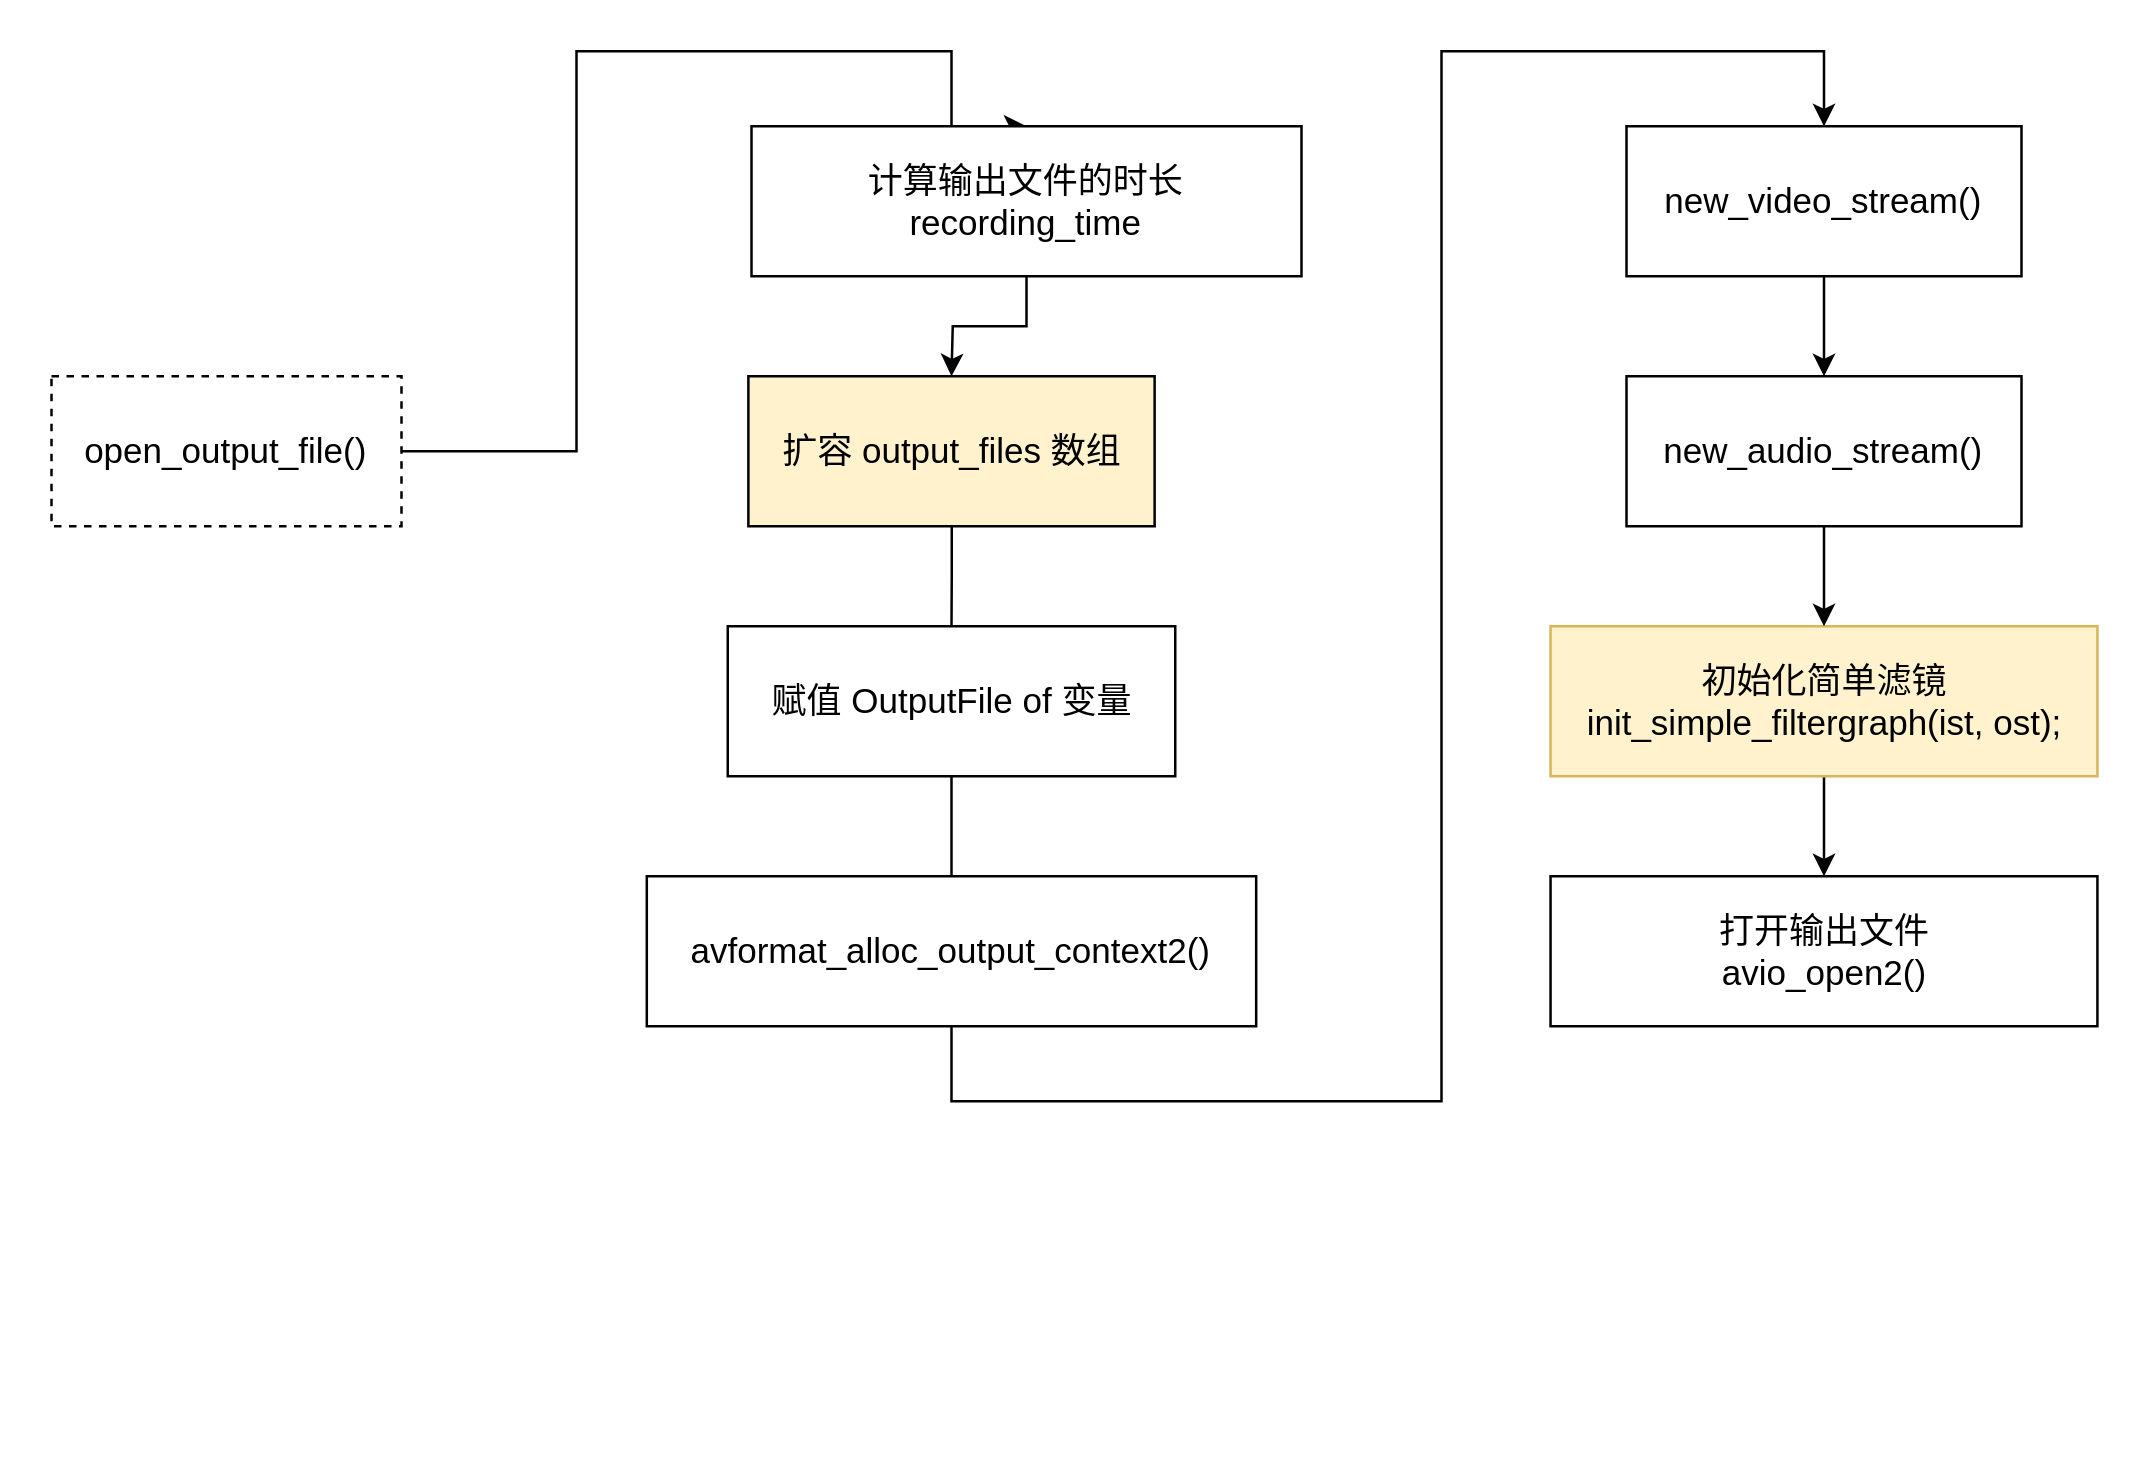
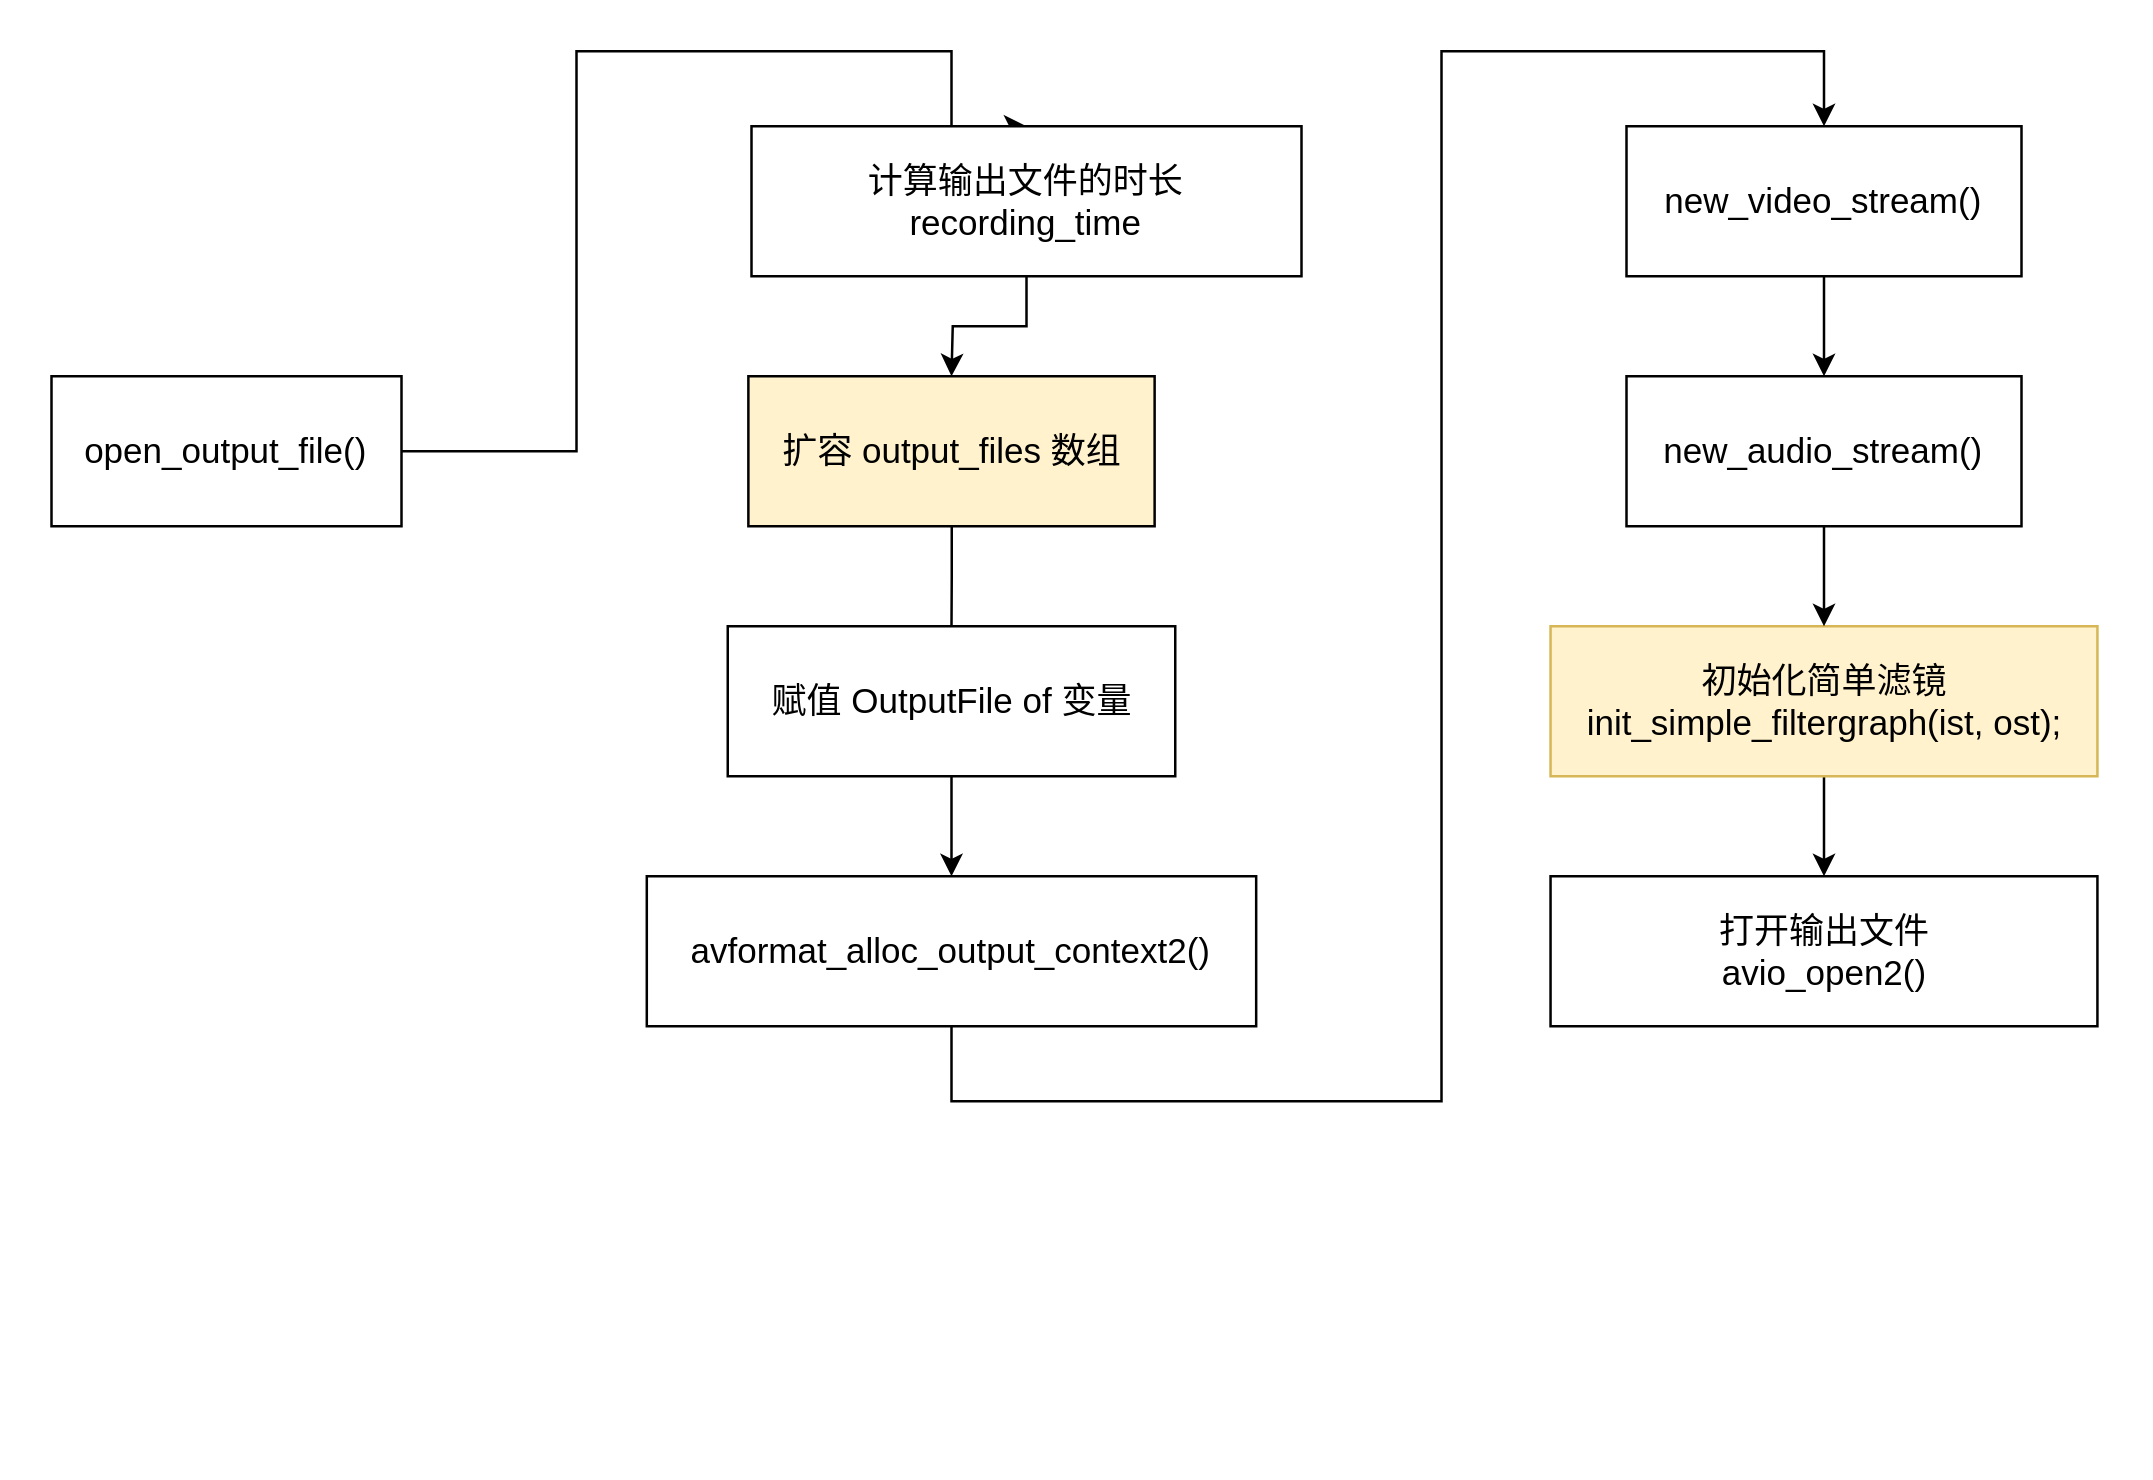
node "open_output_file()": style dashed -> solid
edge "赋值 OutputFile of 变量" -- "avformat_alloc_output_context2()": arrowhead none -> classic
